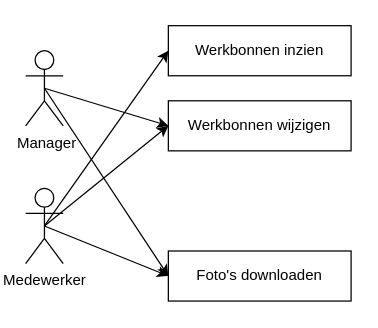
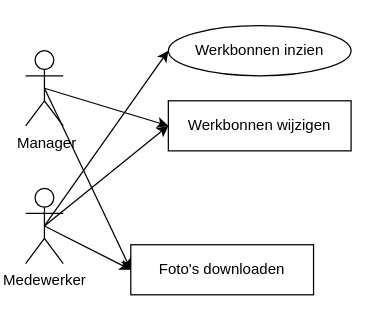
node "Werkbonnen inzien": shape rectangle -> ellipse
node "Foto's downloaden": moved (259, 276) -> (222, 269)
